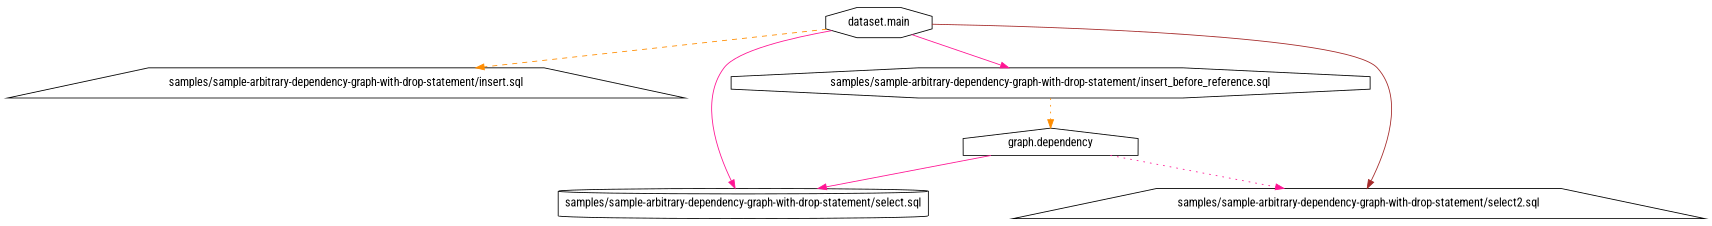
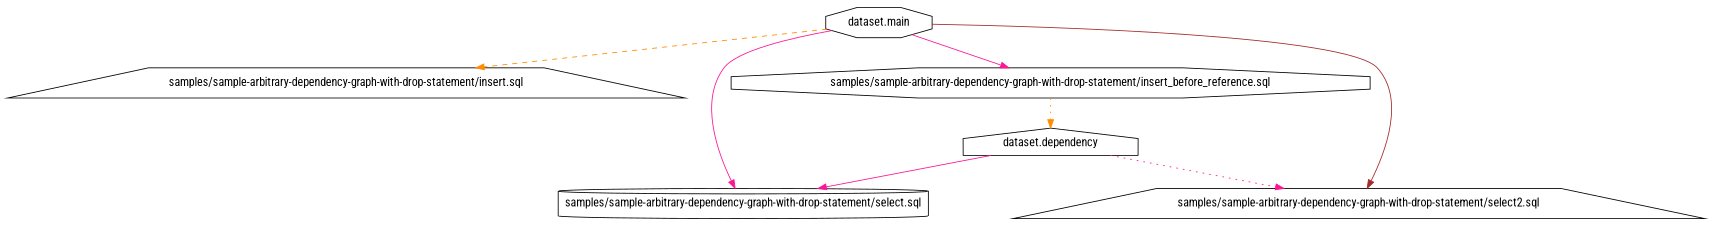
node "graph.dependency": label "graph.dependency" -> "dataset.dependency"
